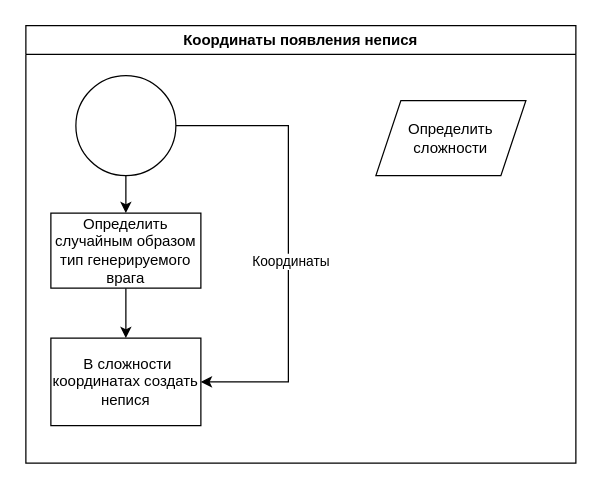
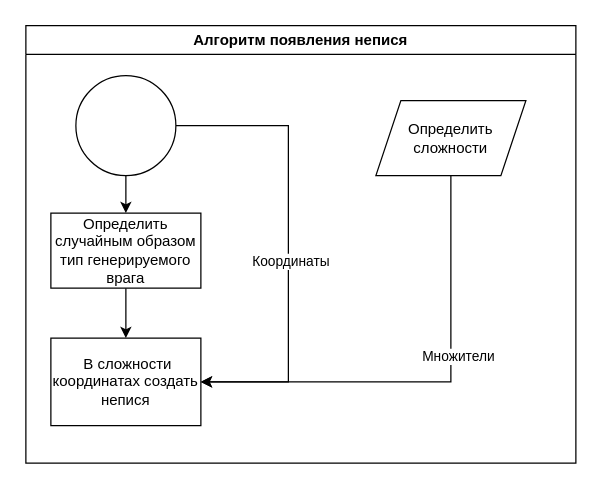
node "Координаты появления непися": label "Координаты появления непися" -> "Алгоритм появления непися"
edge "Определить сложности" -> "В сложности координатах создать непися": added, label "Множители"
